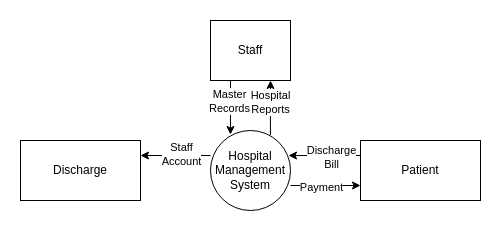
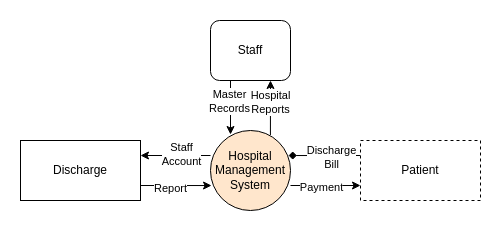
node "Staff": shape rectangle -> rounded rectangle
edge "Patient" -> "Hospital Management System": arrowhead classic -> diamond
node "Hospital Management System": fillcolor #ffffff -> #ffe6cc
node "Patient": style solid -> dashed
edge "Discharge" -> "Hospital Management System": added, label "Report"
